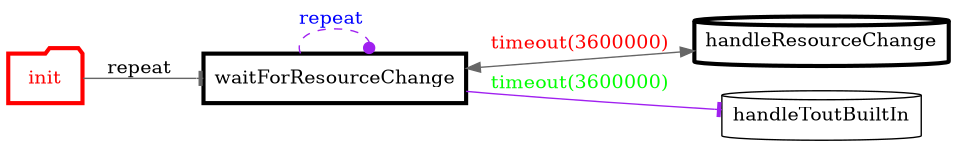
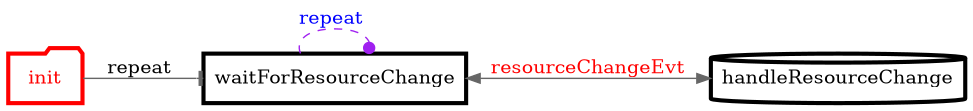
edge "handleResourceChange" -- "waitForResourceChange": label "timeout(3600000)" -> "resourceChangeEvt"
node "handleToutBuiltIn": removed
